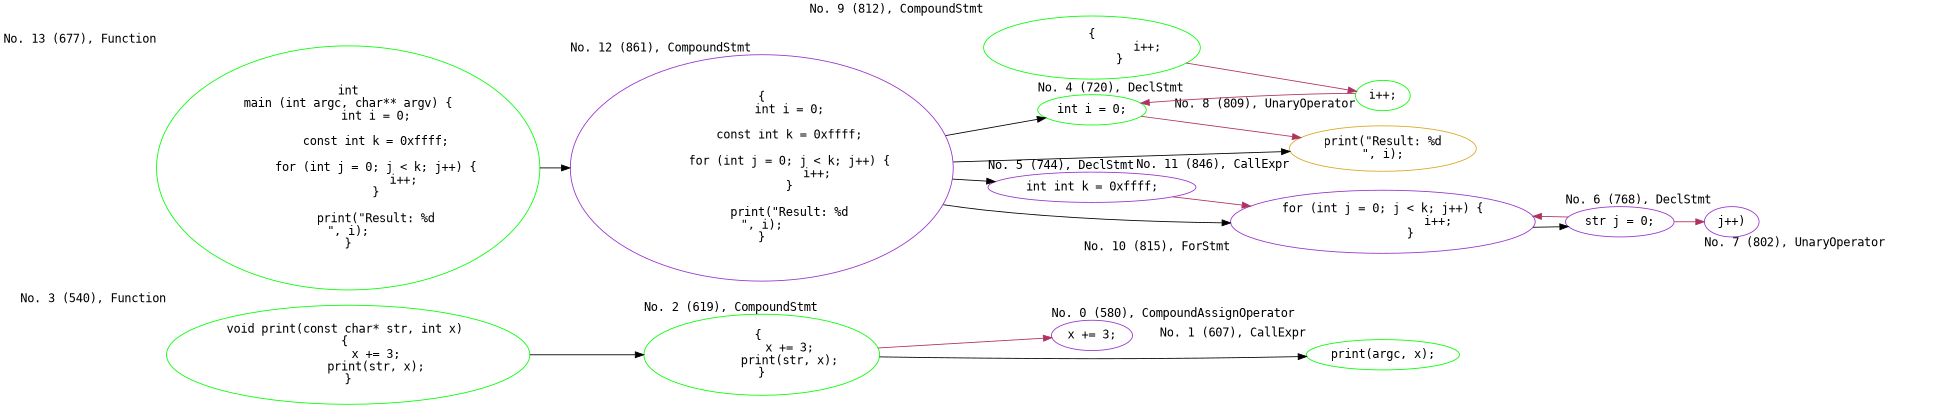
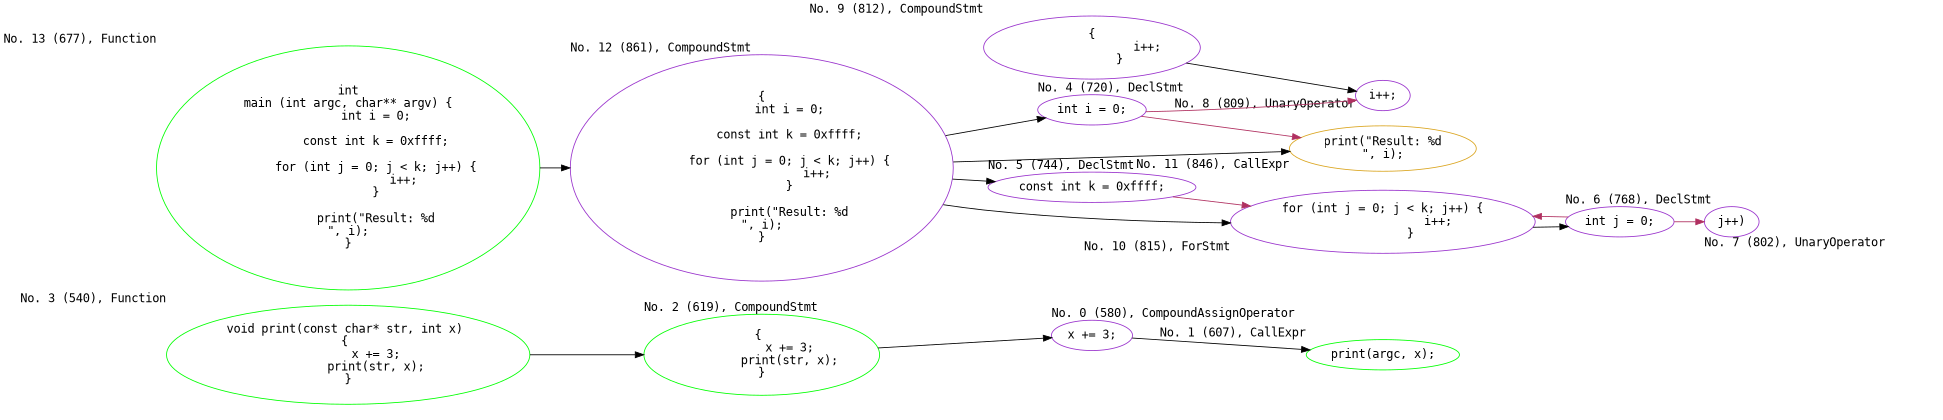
node "{ i++; } No. 9 (812), CompoundStmt": color green -> darkorchid
edge "{ i++; } No. 9 (812), CompoundStmt" -> "i++; No. 8 (809), UnaryOperator": color maroon -> black
edge "i++; No. 8 (809), UnaryOperator" -> "int i = 0; No. 4 (720), DeclStmt": reversed
node "i++; No. 8 (809), UnaryOperator": color green -> darkorchid
node "int i = 0; No. 4 (720), DeclStmt": color green -> darkorchid
node "int int k = 0xffff; No. 5 (744), DeclStmt": label "int int k = 0xffff; No. 5 (744), DeclStmt" -> "const int k = 0xffff; No. 5 (744), DeclStmt"
node "str j = 0; No. 6 (768), DeclStmt": label "str j = 0; No. 6 (768), DeclStmt" -> "int j = 0; No. 6 (768), DeclStmt"
edge "{ x += 3; print(str, x); } No. 2 (619), CompoundStmt" -> "x += 3; No. 0 (580), CompoundAssignOperator": color maroon -> black
edge "{ x += 3; print(str, x); } No. 2 (619), CompoundStmt" -> "print(argc, x); No. 1 (607), CallExpr": now "x += 3; No. 0 (580), CompoundAssignOperator" -> "print(argc, x); No. 1 (607), CallExpr"
